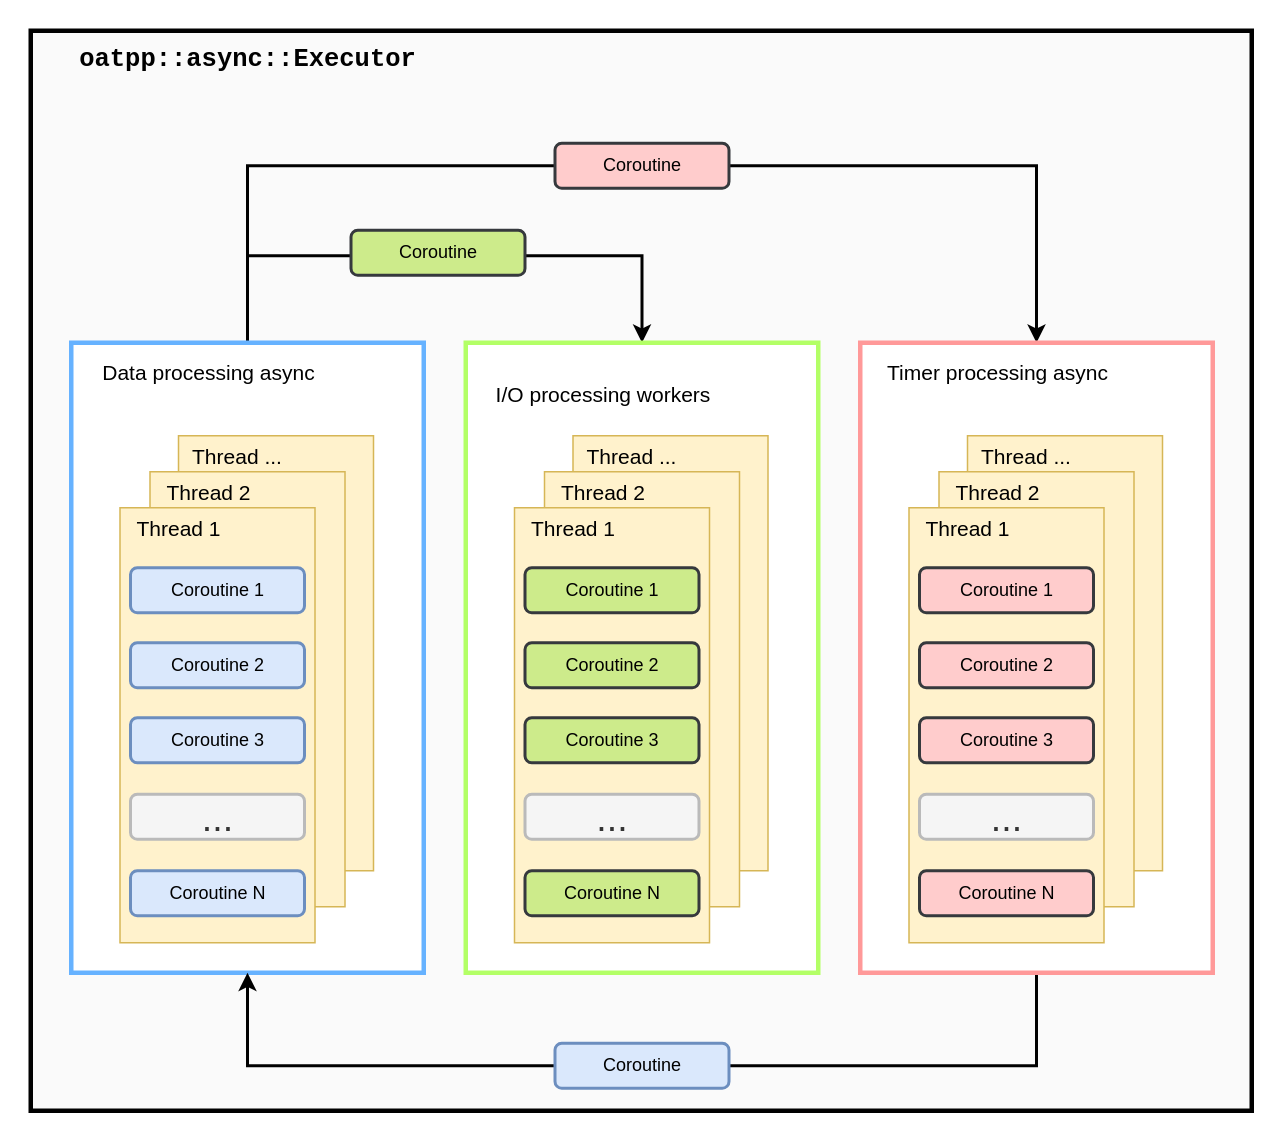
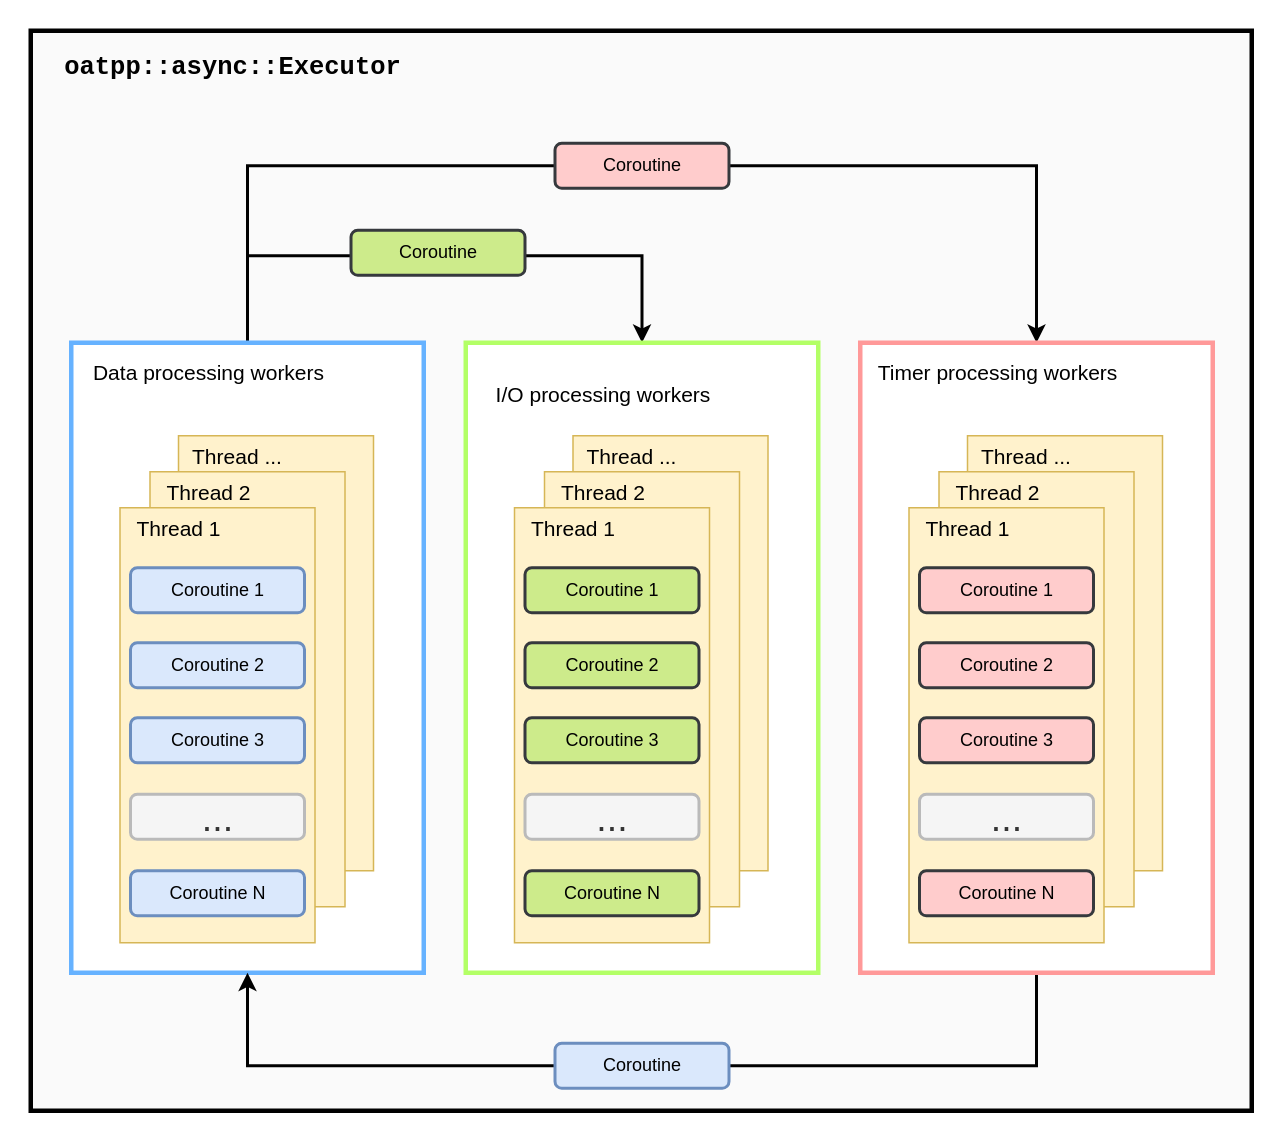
node "oatpp::async::Executor": moved (248, 61) -> (233, 68)
node "Data processing async": label "Data processing async" -> "Data processing workers"
node "Timer processing async": label "Timer processing async" -> "Timer processing workers"
